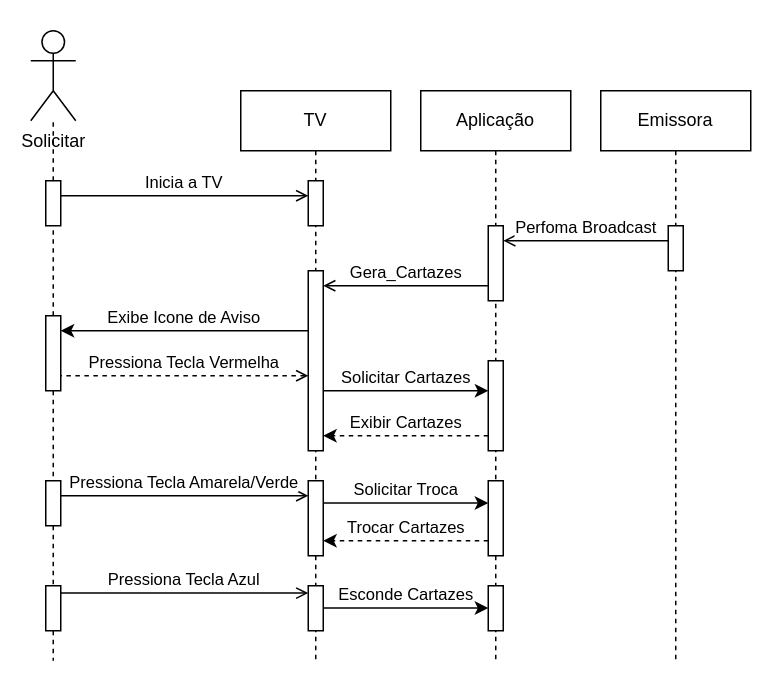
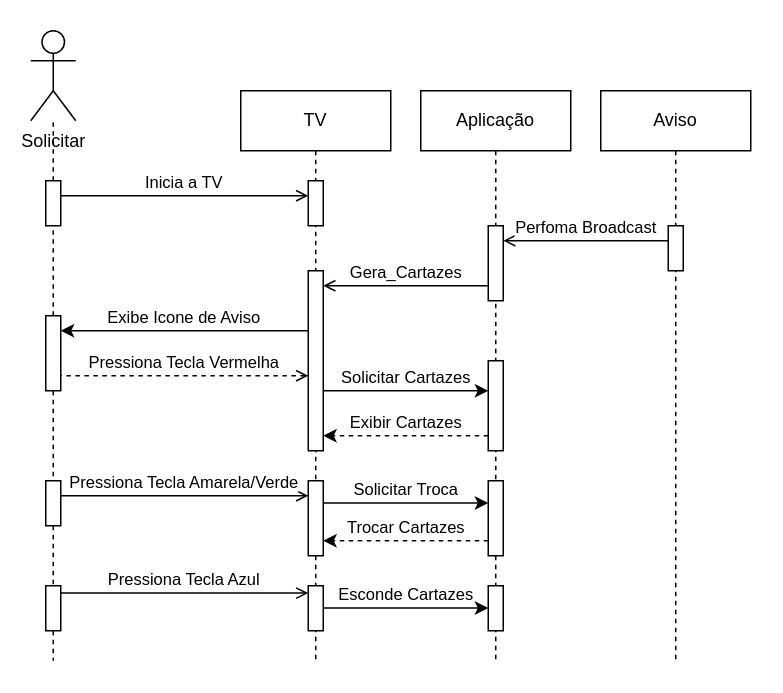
node "Emissora": label "Emissora" -> "Aviso"
